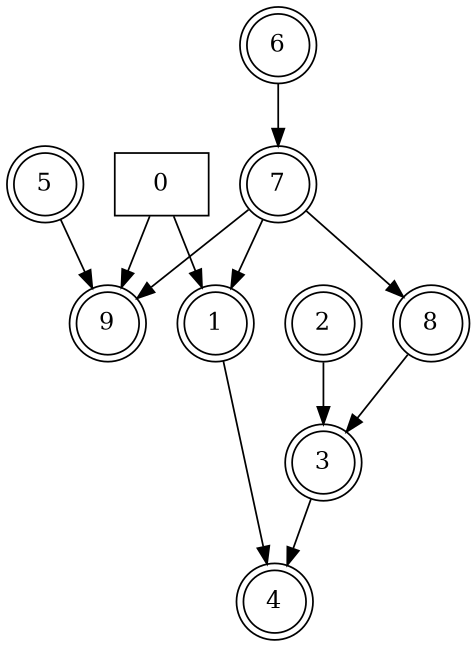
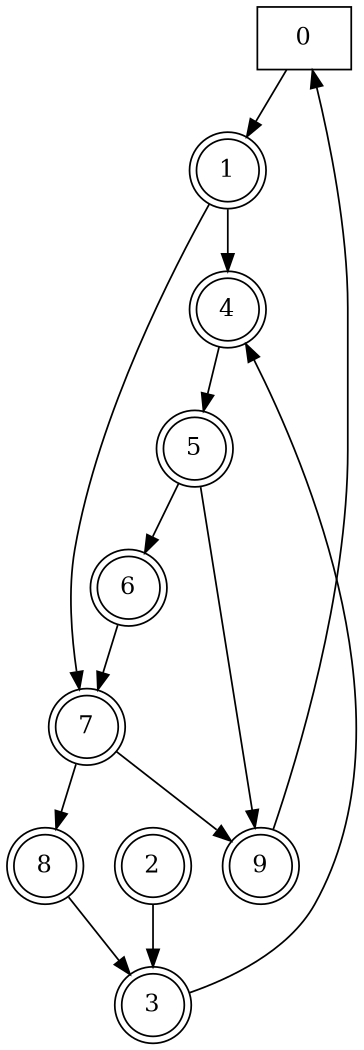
edge "0" -> "9": reversed
edge "7" -> "1": reversed
edge "4" -> "5": added
edge "5" -> "6": added
